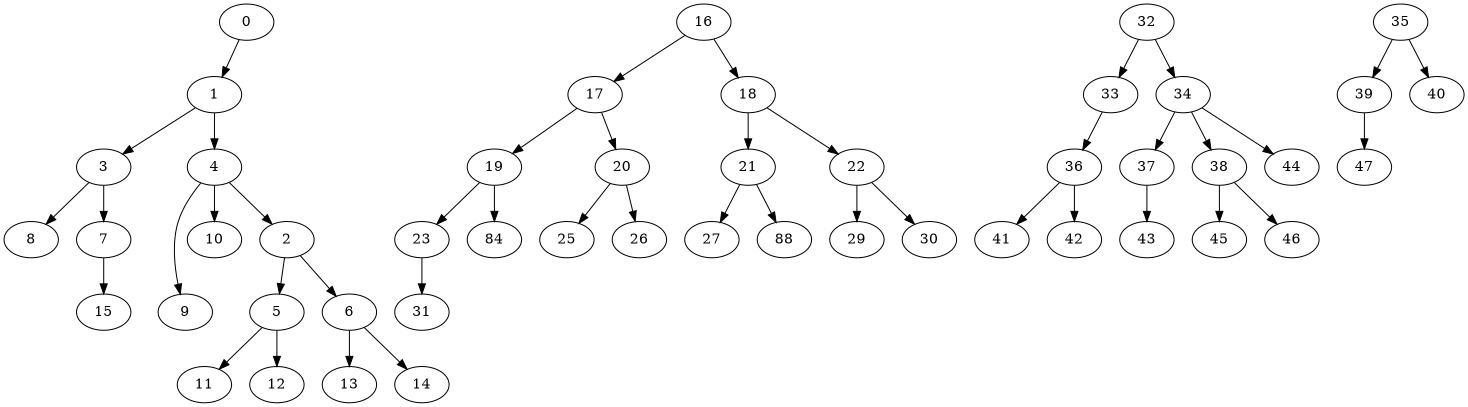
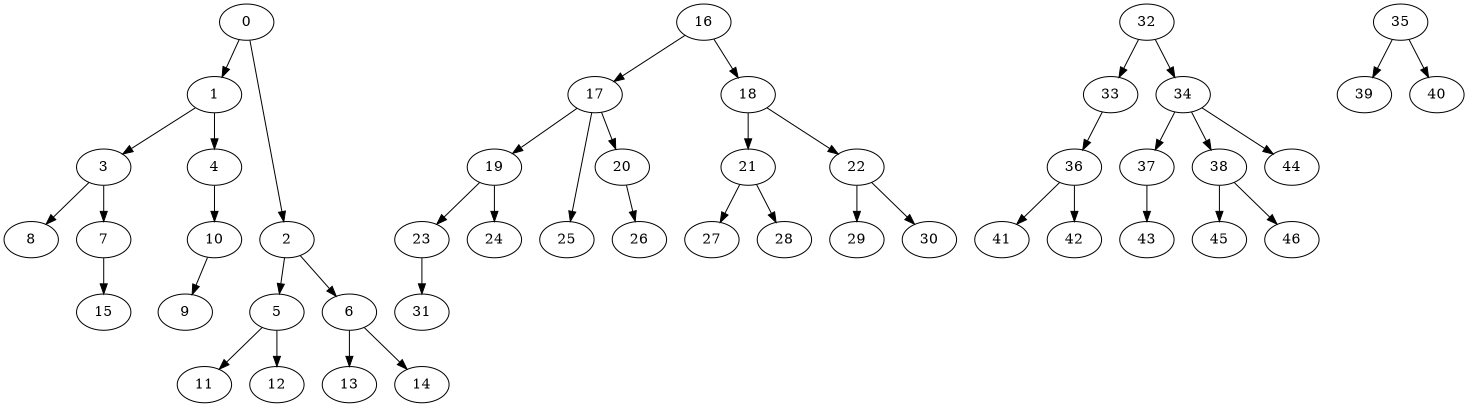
node "47": removed
edge "20" -> "25": now "17" -> "25"
edge "4" -> "2": now "0" -> "2"
edge "4" -> "9": now "10" -> "9"
node "84": label "84" -> "24"
node "88": label "88" -> "28"
